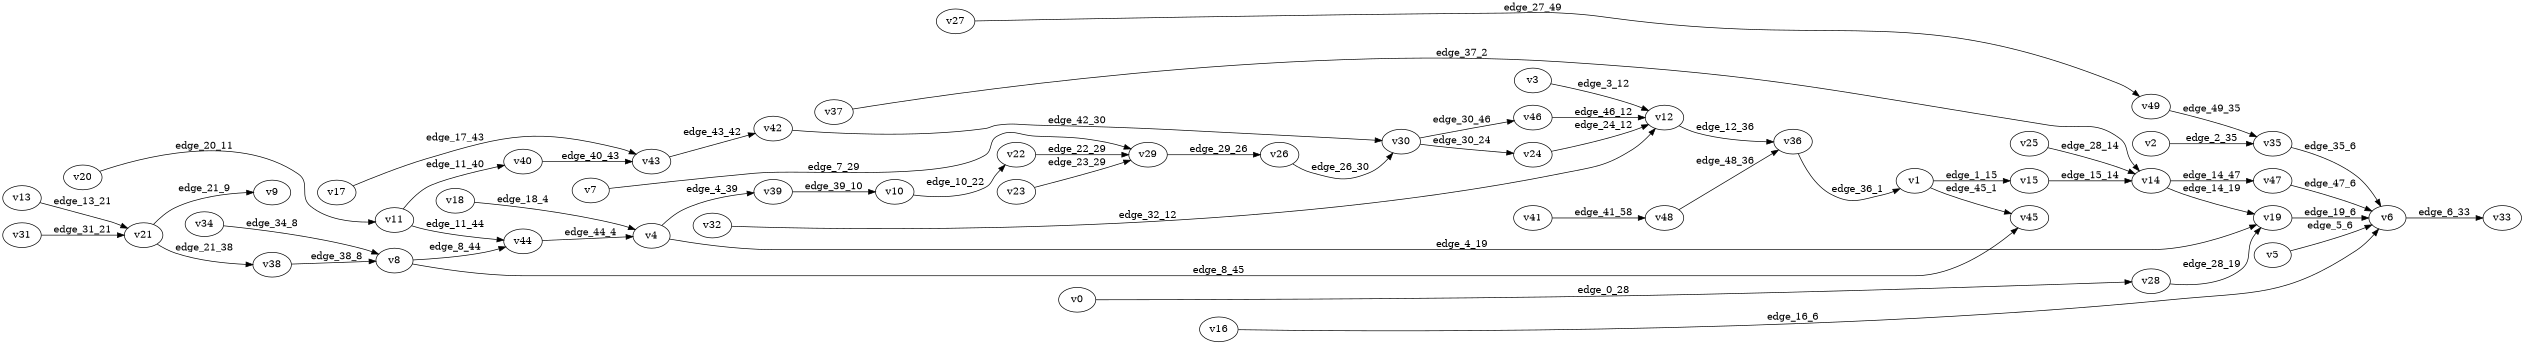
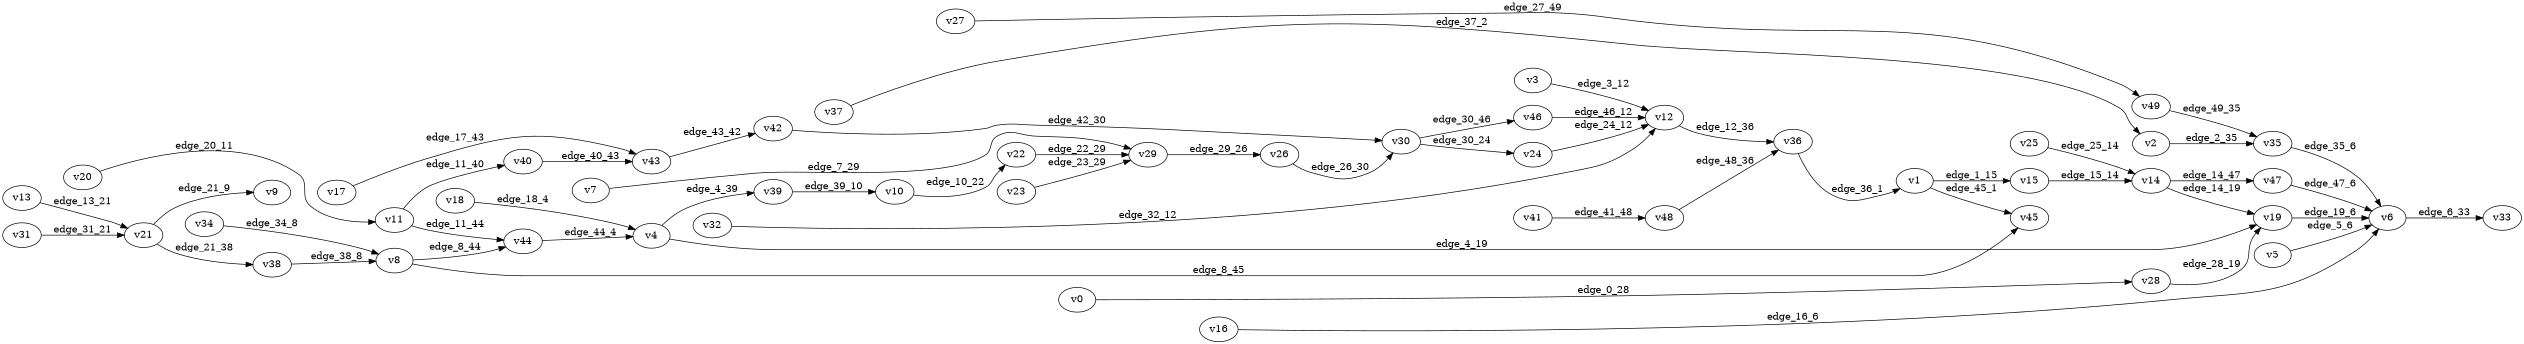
edge "v37" -> "v14": now "v37" -> "v2"
edge "v25" -> "v14": label "edge_28_14" -> "edge_25_14"
edge "v41" -> "v48": label "edge_41_58" -> "edge_41_48"
